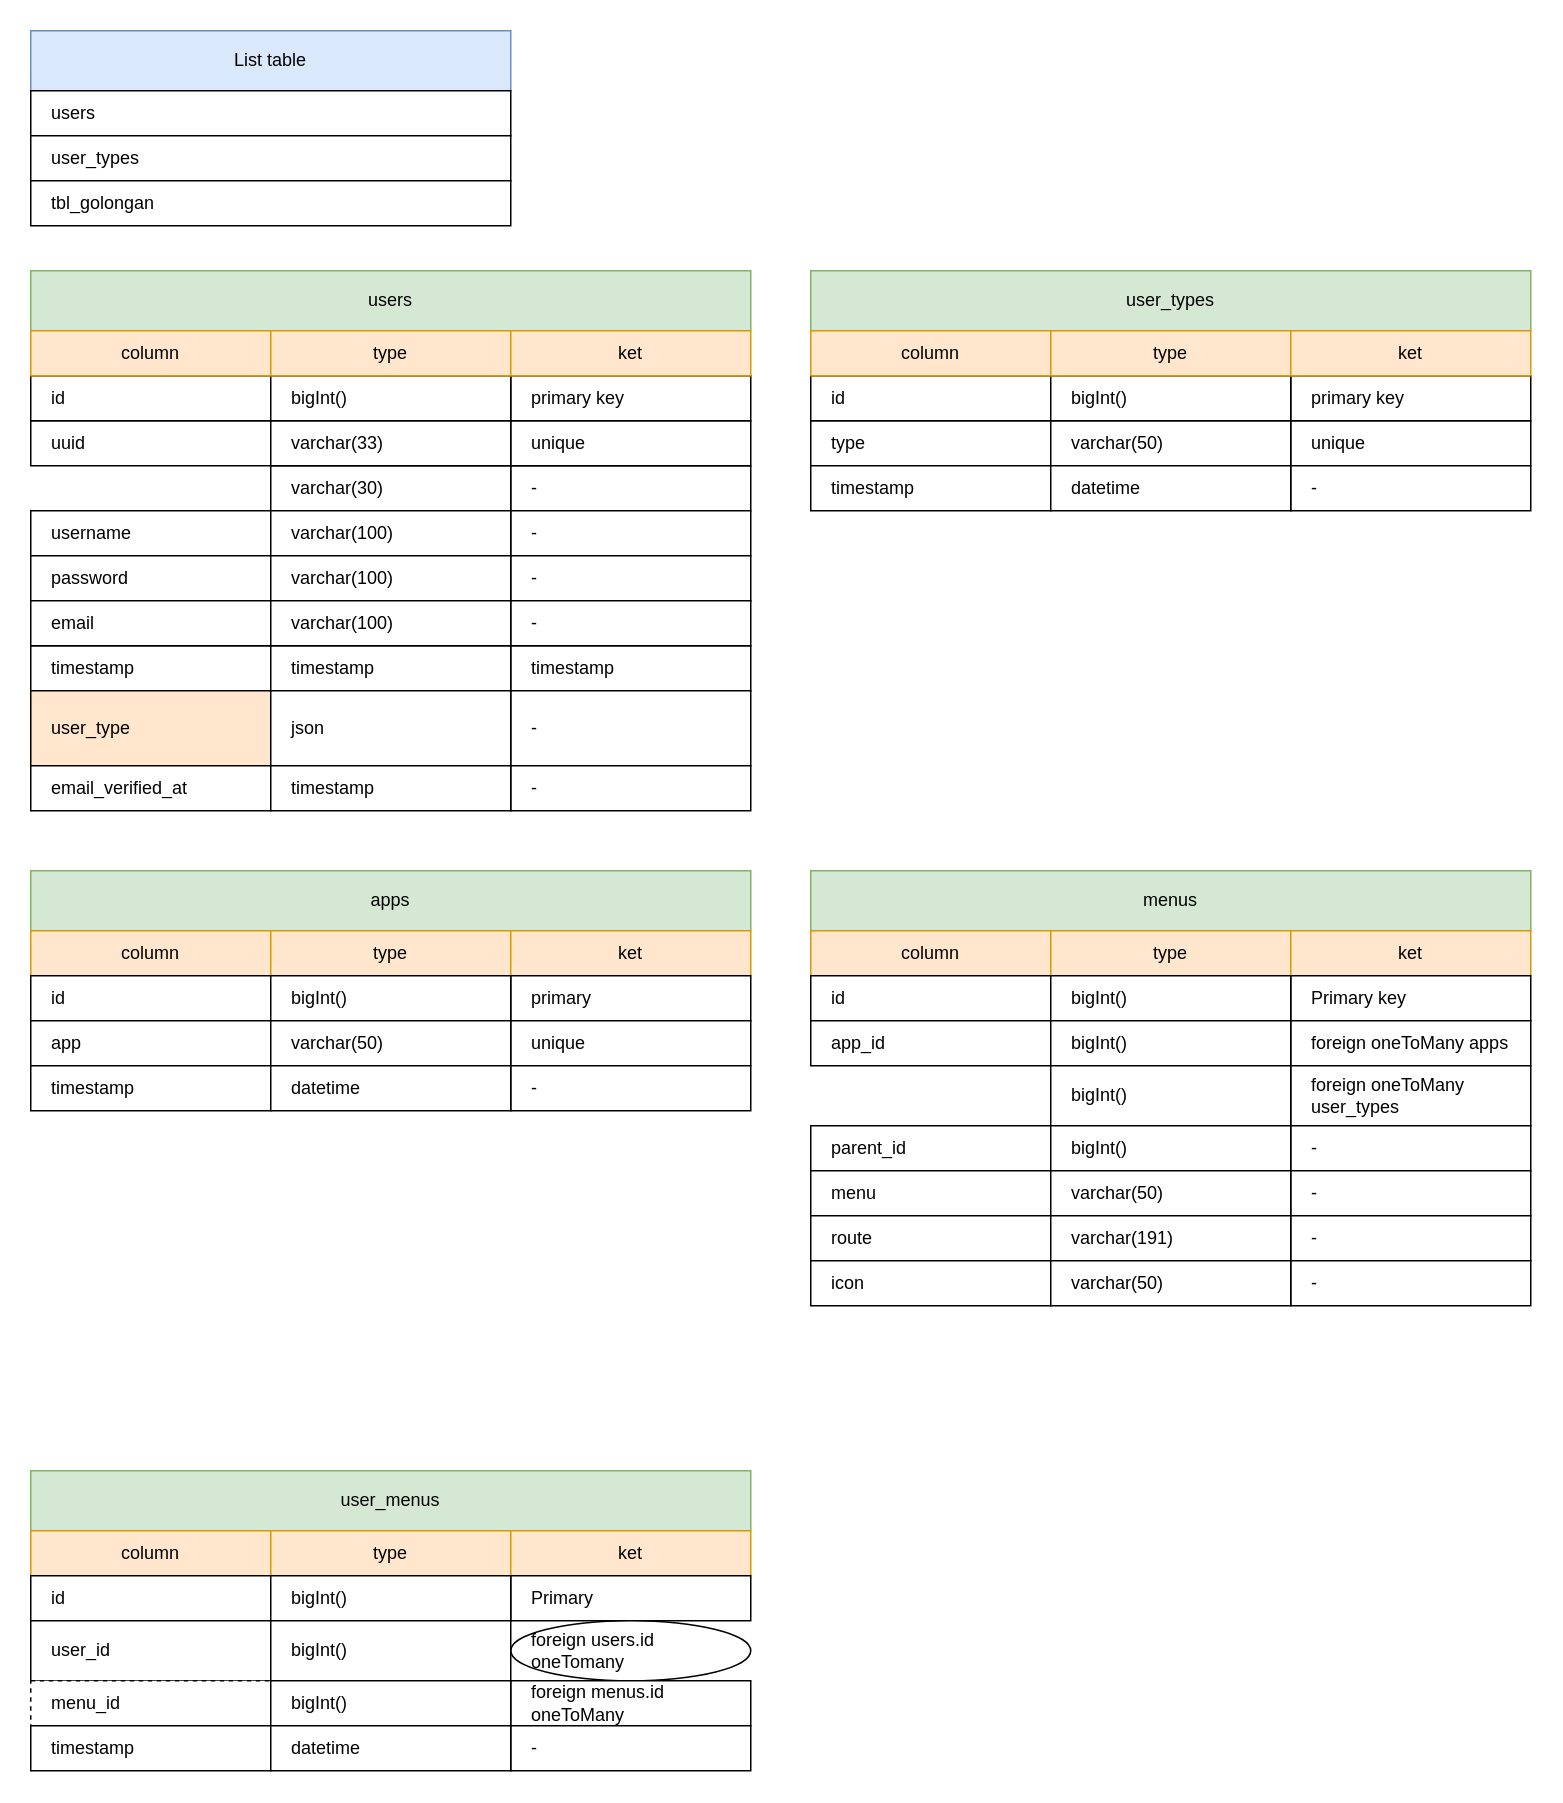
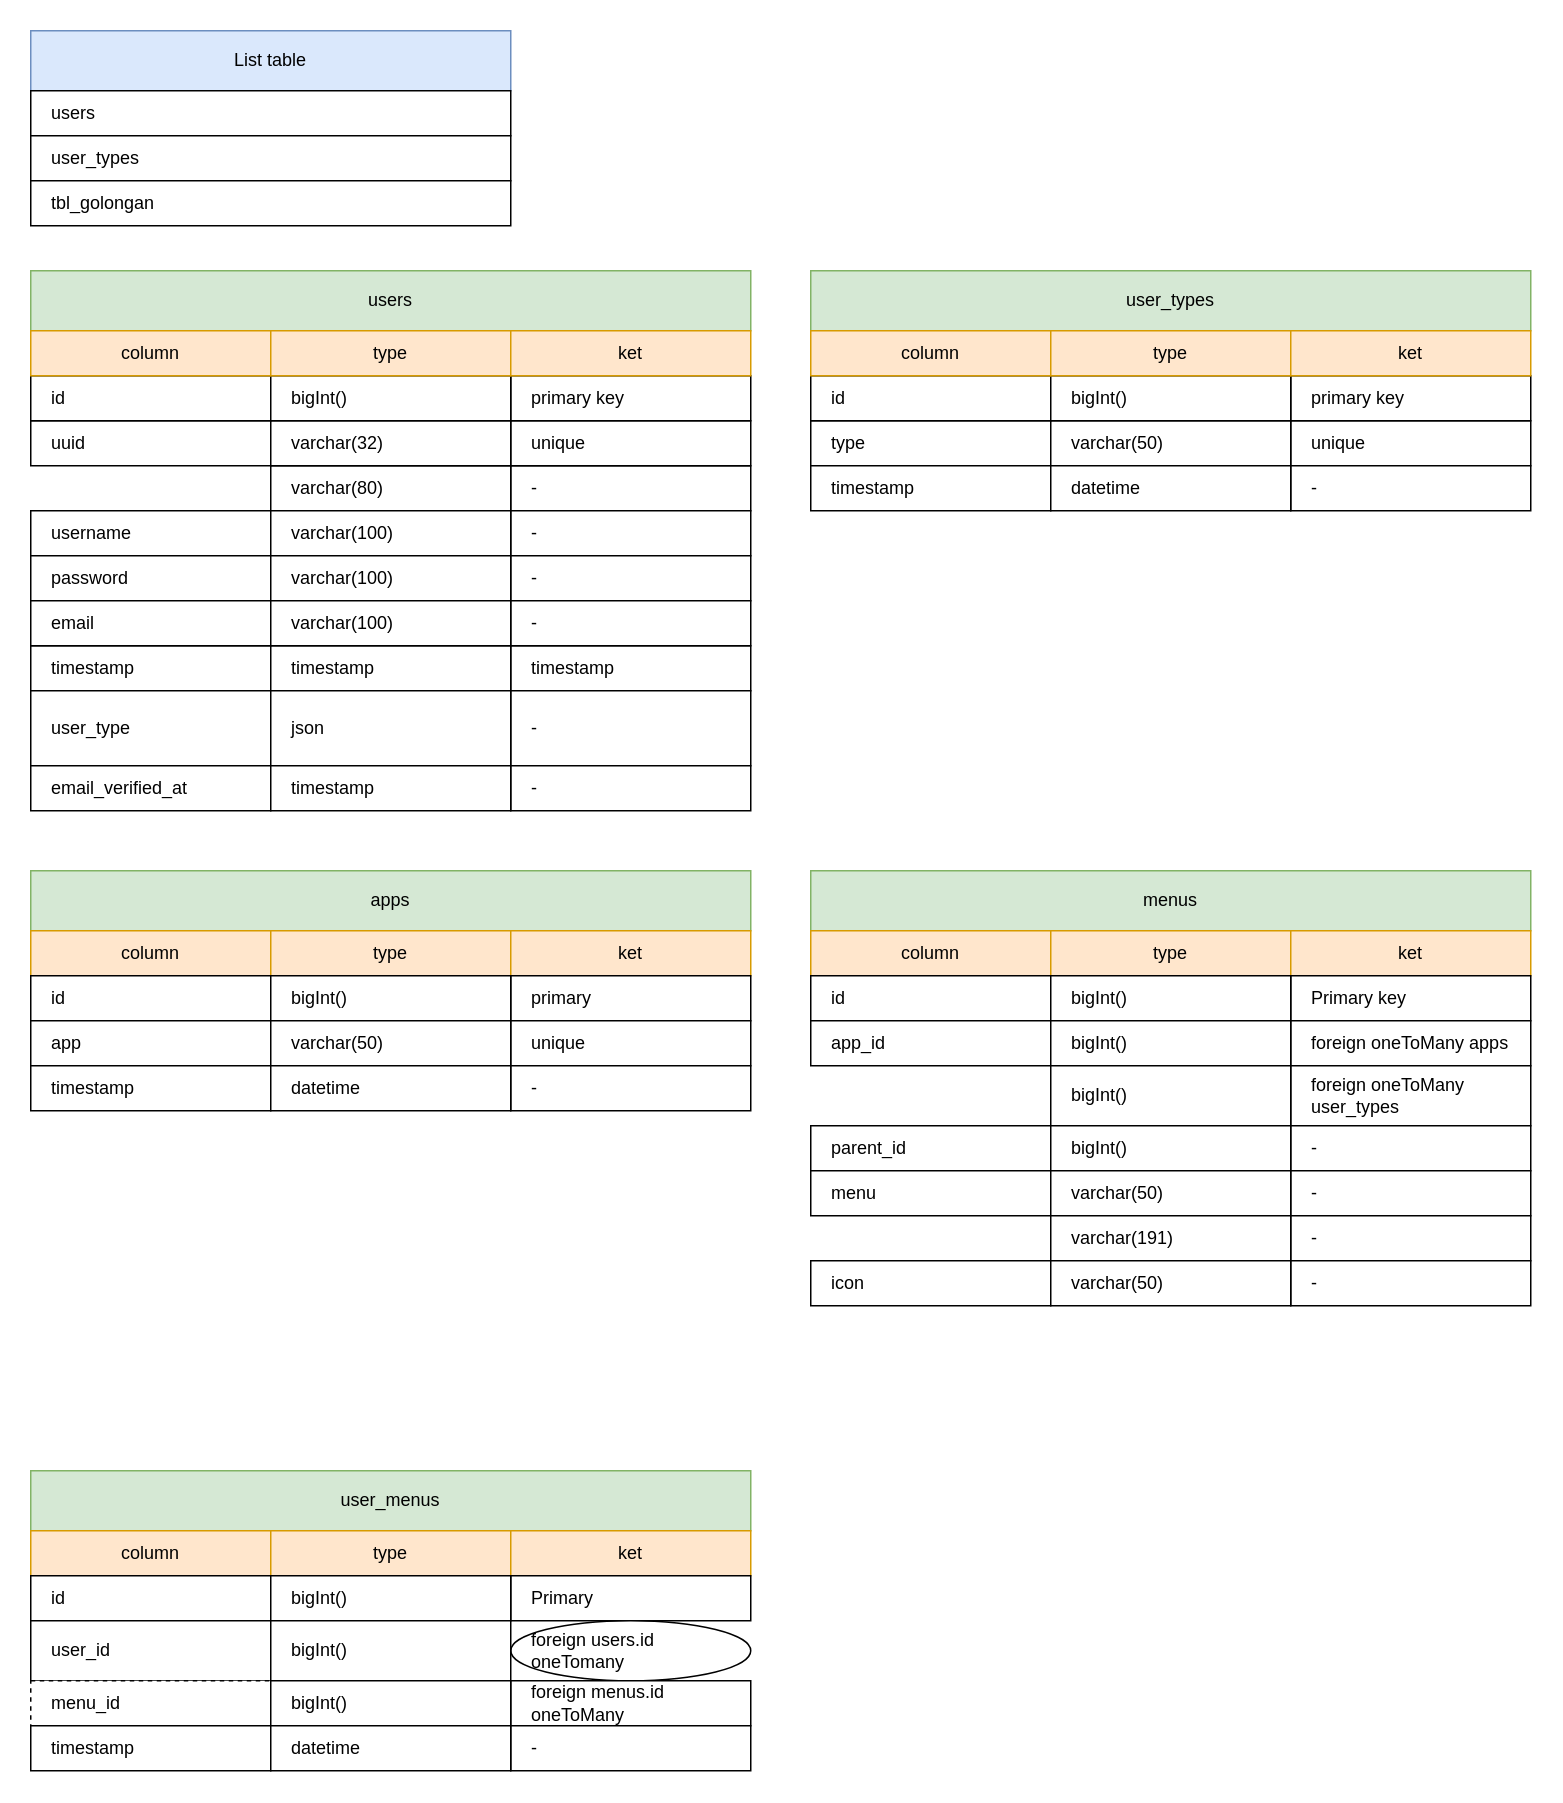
node "varchar(33)": label "varchar(33)" -> "varchar(32)"
node "varchar(30)": label "varchar(30)" -> "varchar(80)"
node "user_type": fillcolor #ffe6cc -> #ffffff
node "route": removed
